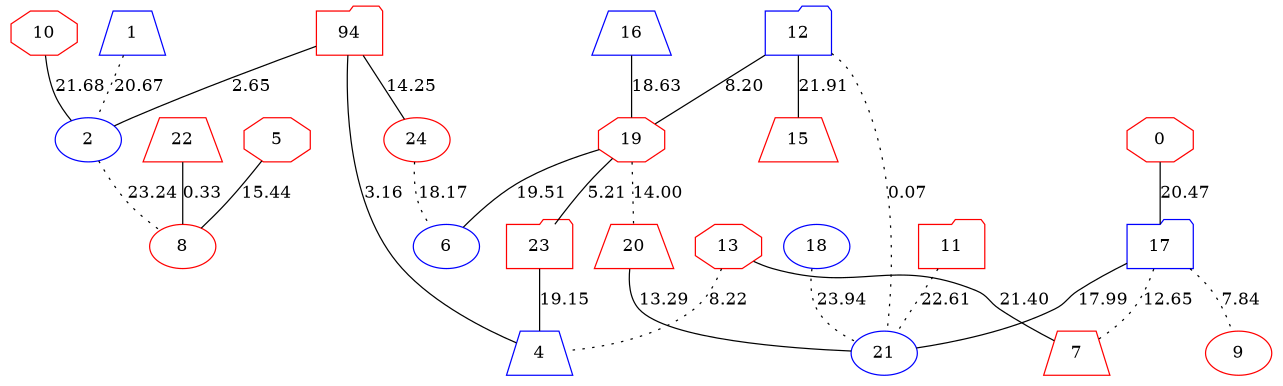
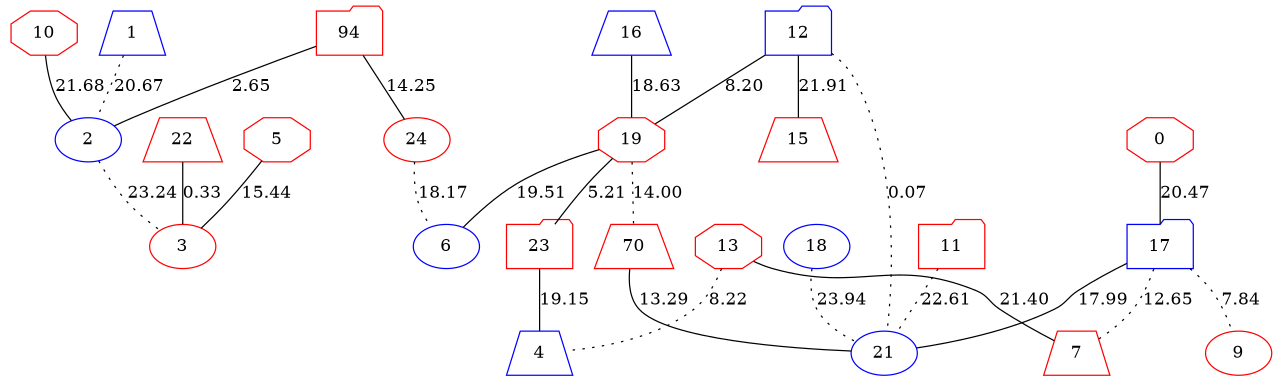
edge "94" -- "4": removed, label "3.16"
node "8": label "8" -> "3"
node "20": label "20" -> "70"
